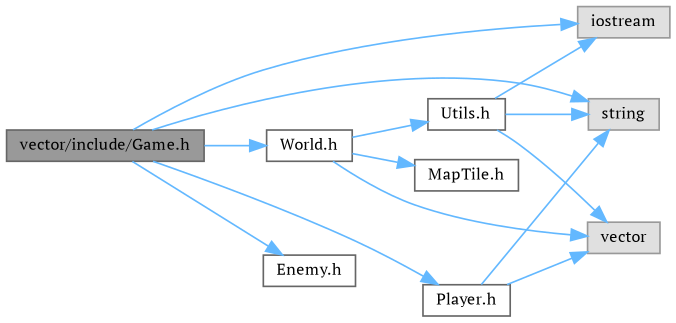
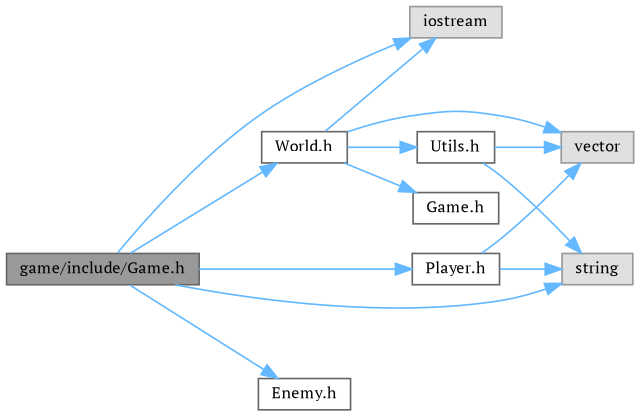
edge "Utils.h" -> "iostream": now "World.h" -> "iostream"
node "vector/include/Game.h": label "vector/include/Game.h" -> "game/include/Game.h"
node "MapTile.h": label "MapTile.h" -> "Game.h"
